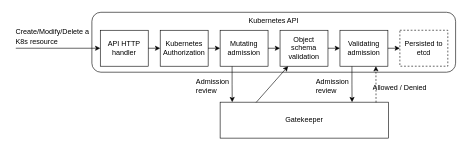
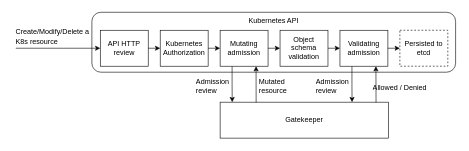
node "API HTTP handler": label "API HTTP handler" -> "API HTTP review"
node "Mutated resource": added
edge "Gatekeeper" -> "Validating admission": style dashed -> solid
edge "Gatekeeper" -> "Object schema validation": now "Gatekeeper" -> "Mutating admission"
